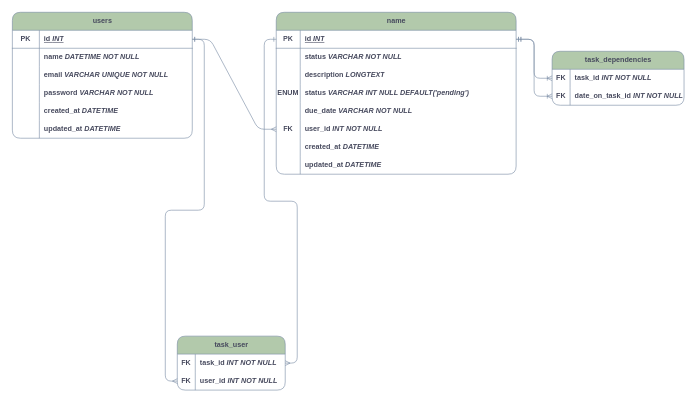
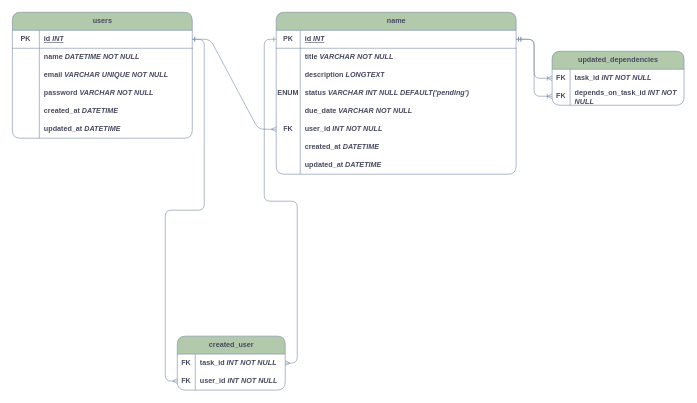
node "status VARCHAR NOT NULL": label "status VARCHAR NOT NULL" -> "title VARCHAR NOT NULL"
node "task_dependencies": label "task_dependencies" -> "updated_dependencies"
node "date_on_task_id INT NOT NULL": label "date_on_task_id INT NOT NULL" -> "depends_on_task_id INT NOT NULL"
node "task_user": label "task_user" -> "created_user"
